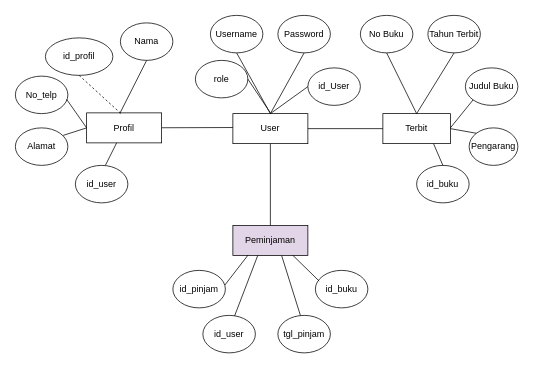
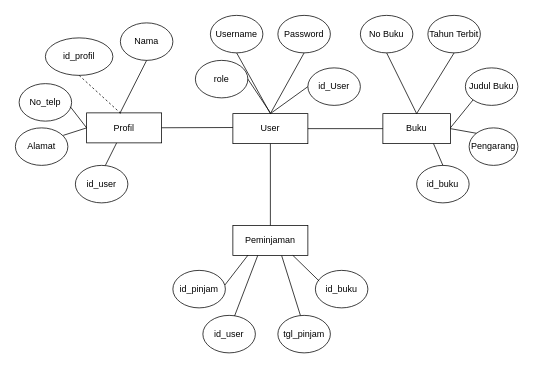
node "No_telp": moved (42, 95) -> (45, 102)
node "Terbit": label "Terbit" -> "Buku"
node "Peminjaman": fillcolor #e1d5e7 -> #ffffff
